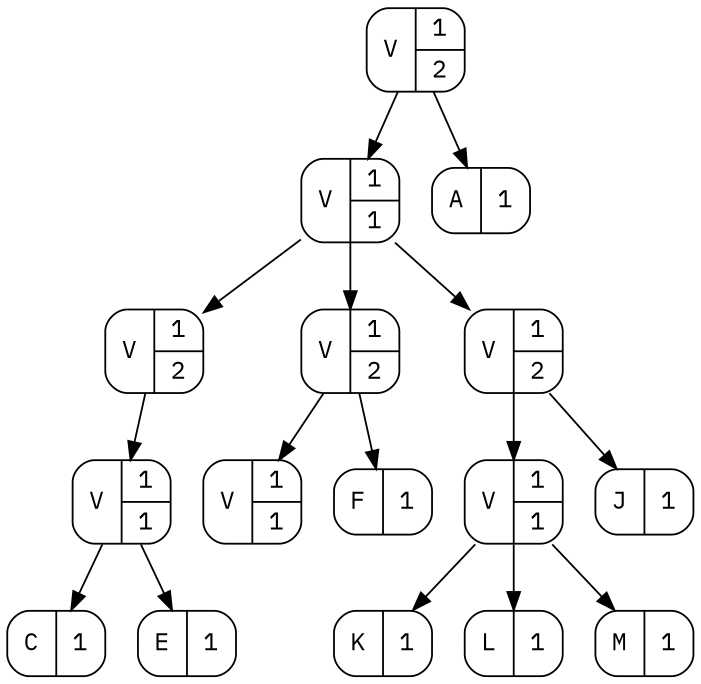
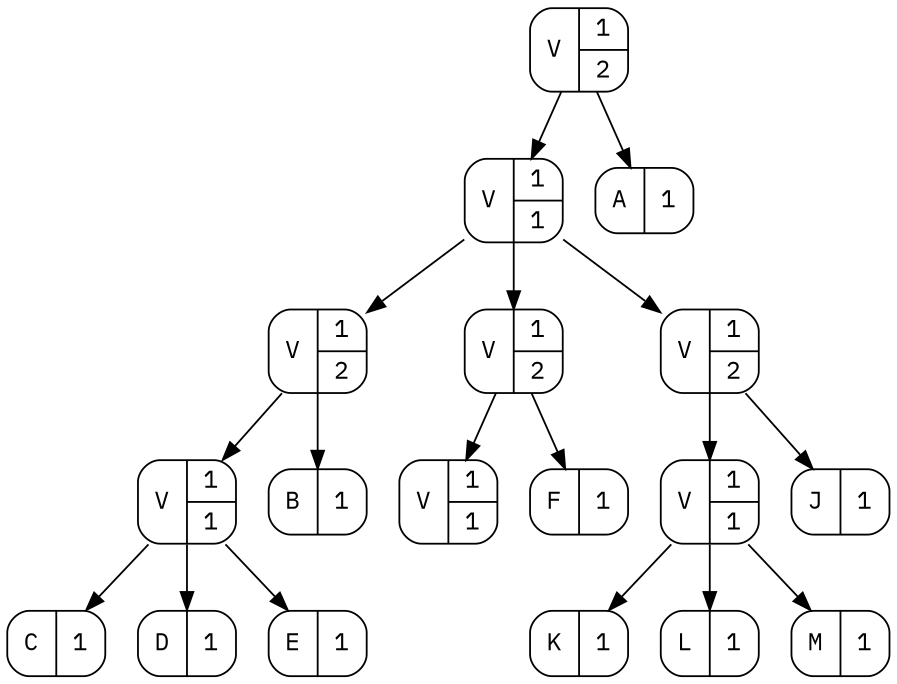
node "B": added
node "D": added
